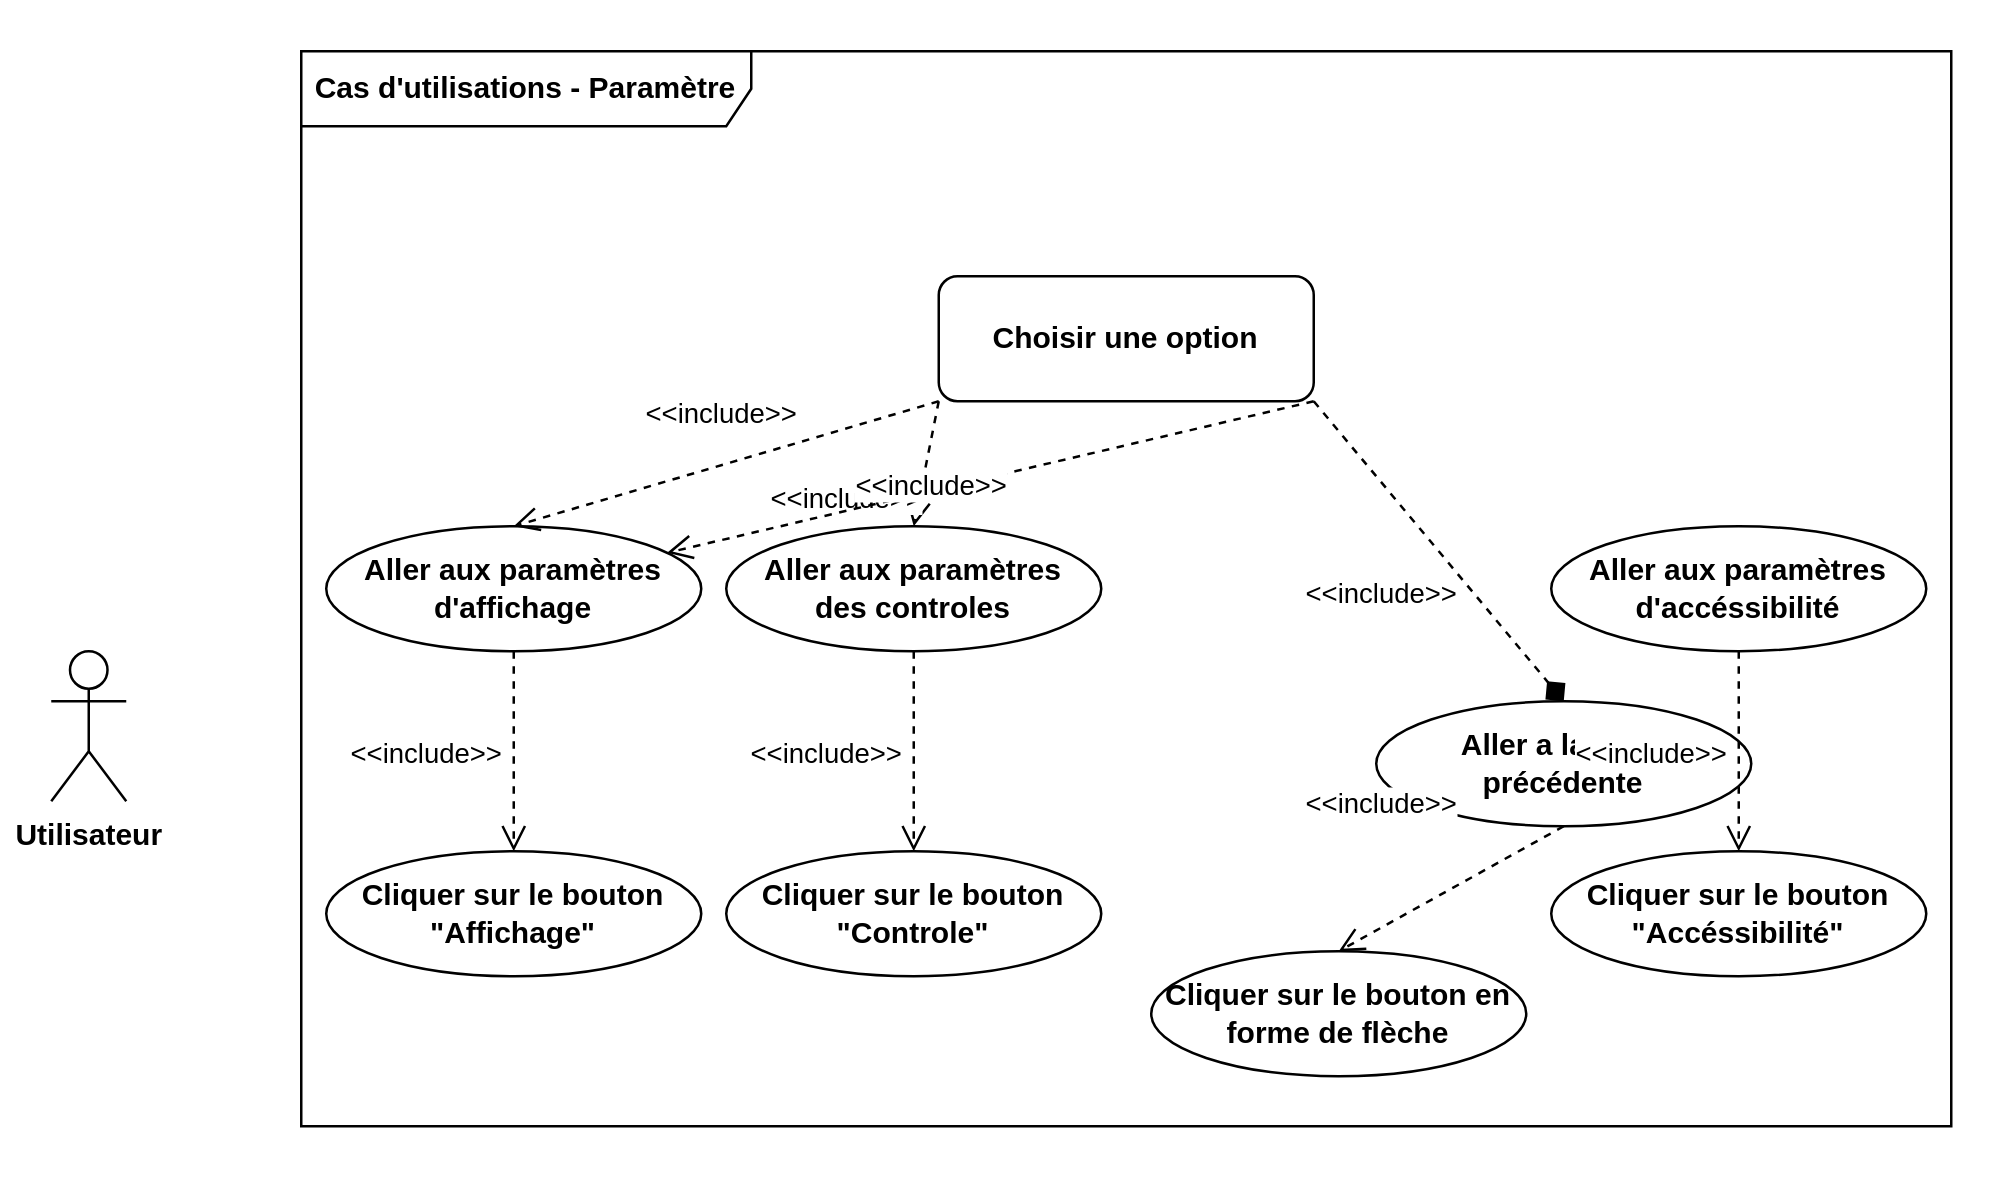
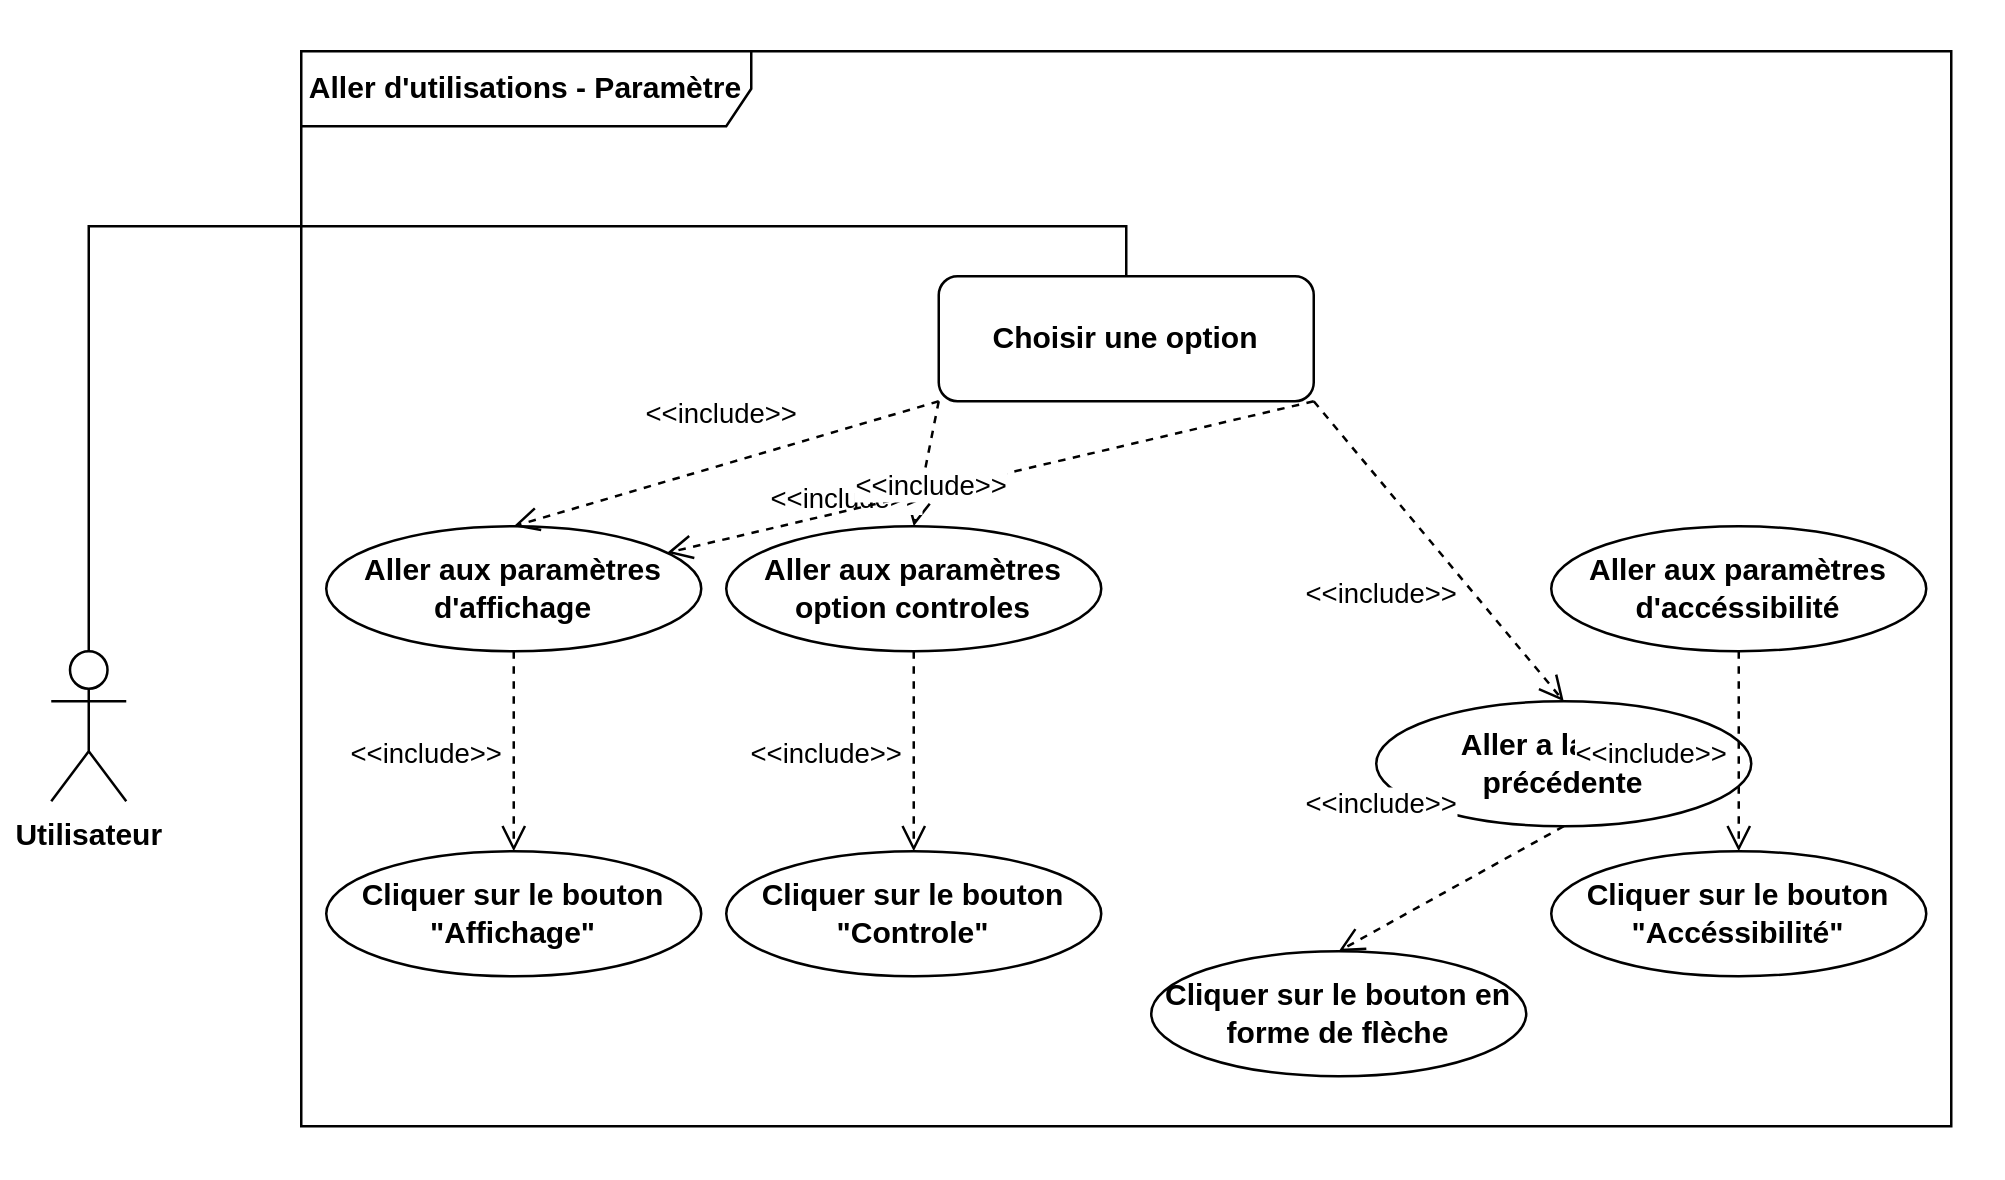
node "Cas d'utilisations - Paramètre": label "Cas d'utilisations - Paramètre" -> "Aller d'utilisations - Paramètre"
edge "Choisir une option" -- "Utilisateur": added
node "Aller aux paramètres des controles": label "Aller aux paramètres des controles" -> "Aller aux paramètres option controles"
edge "Choisir une option" -> "Aller a la page précédente": arrowhead diamond -> open
